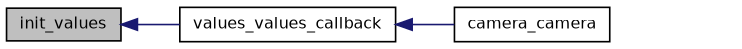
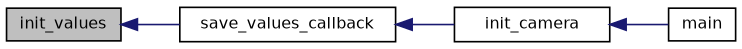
node "values_values_callback": label "values_values_callback" -> "save_values_callback"
node "camera_camera": label "camera_camera" -> "init_camera"
node "main": added
